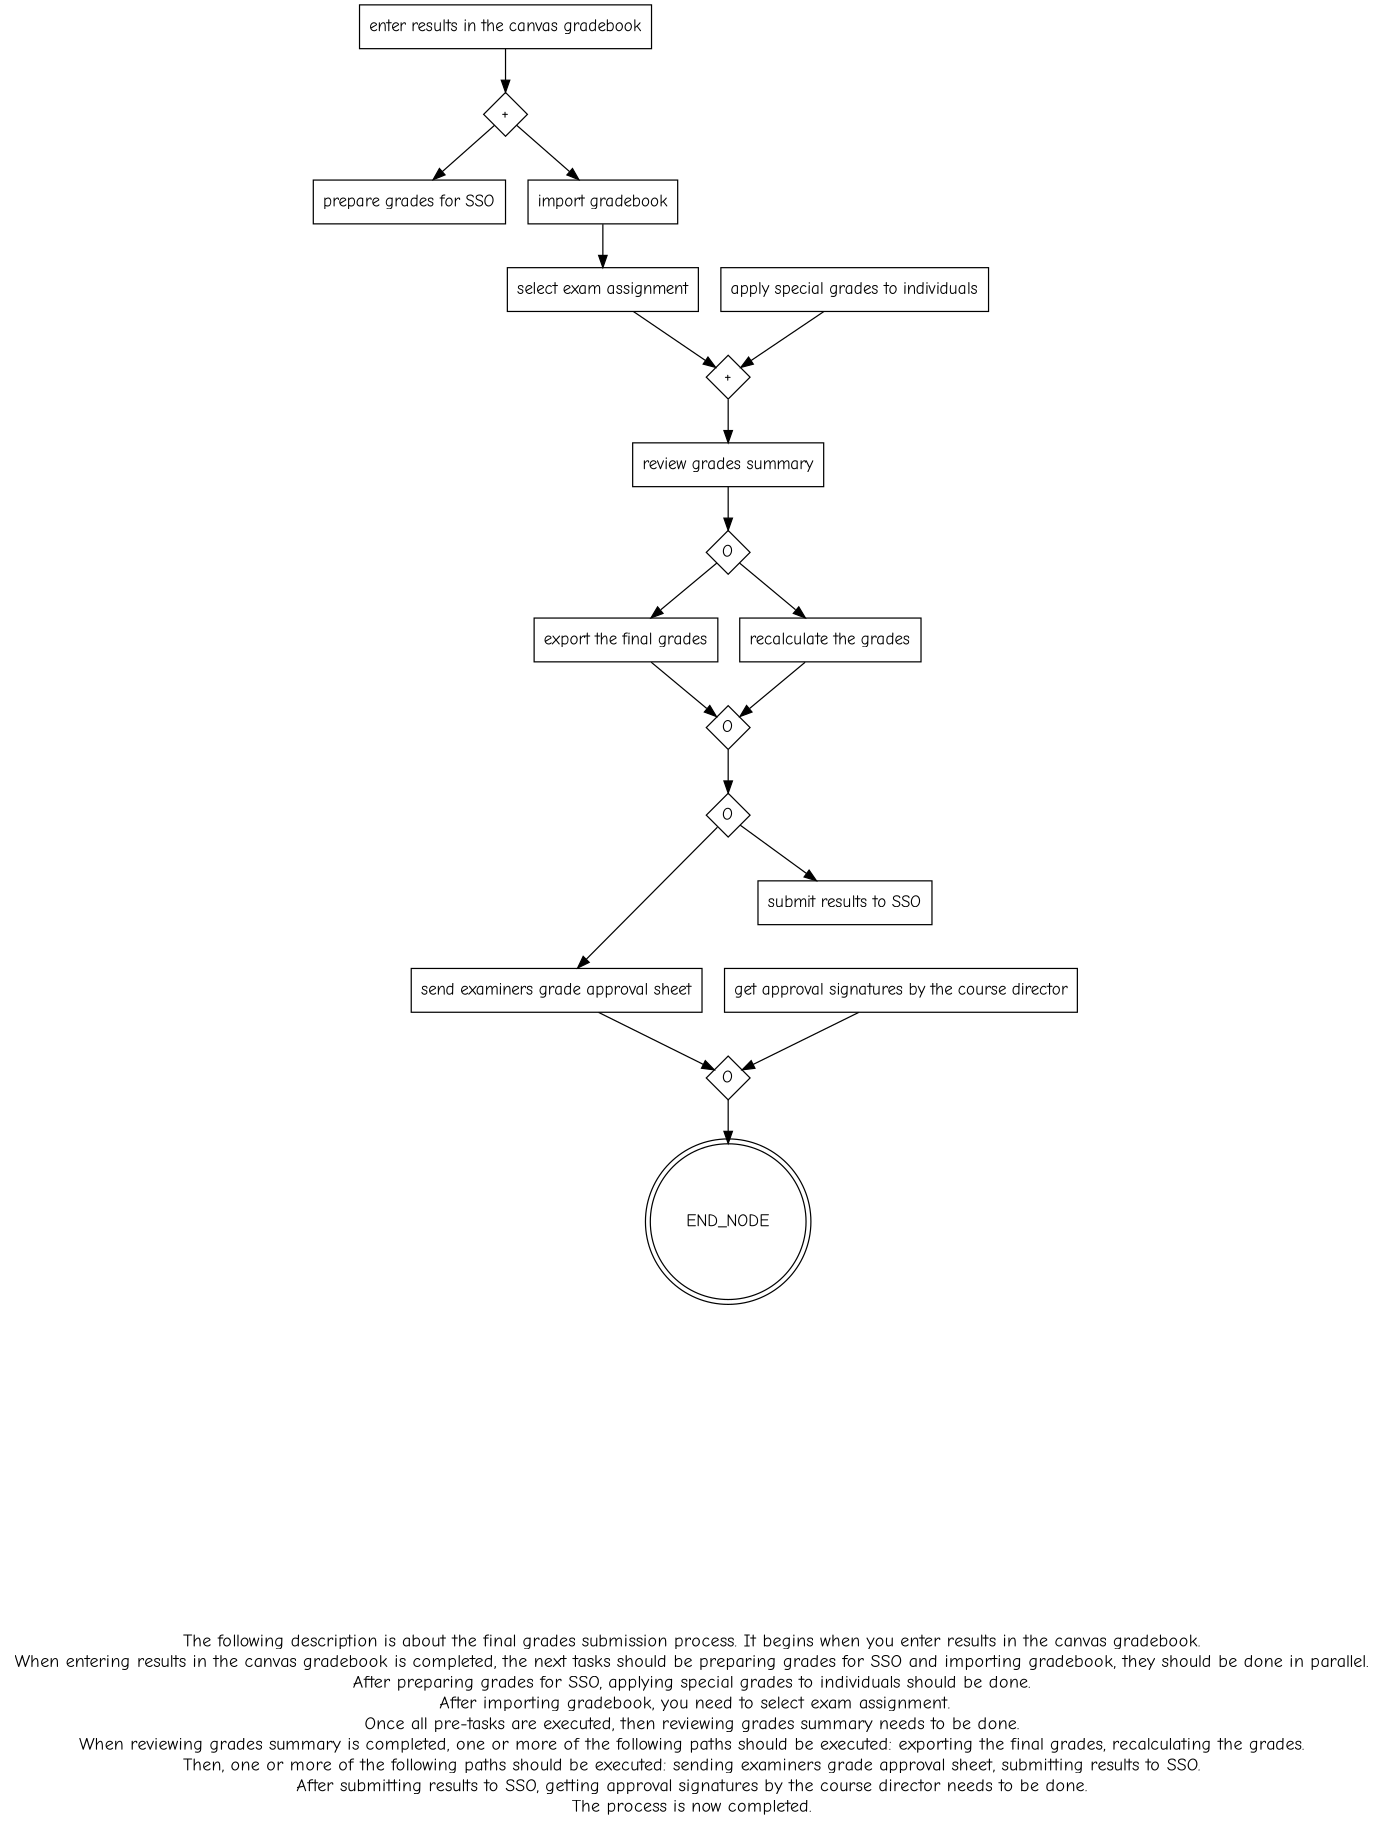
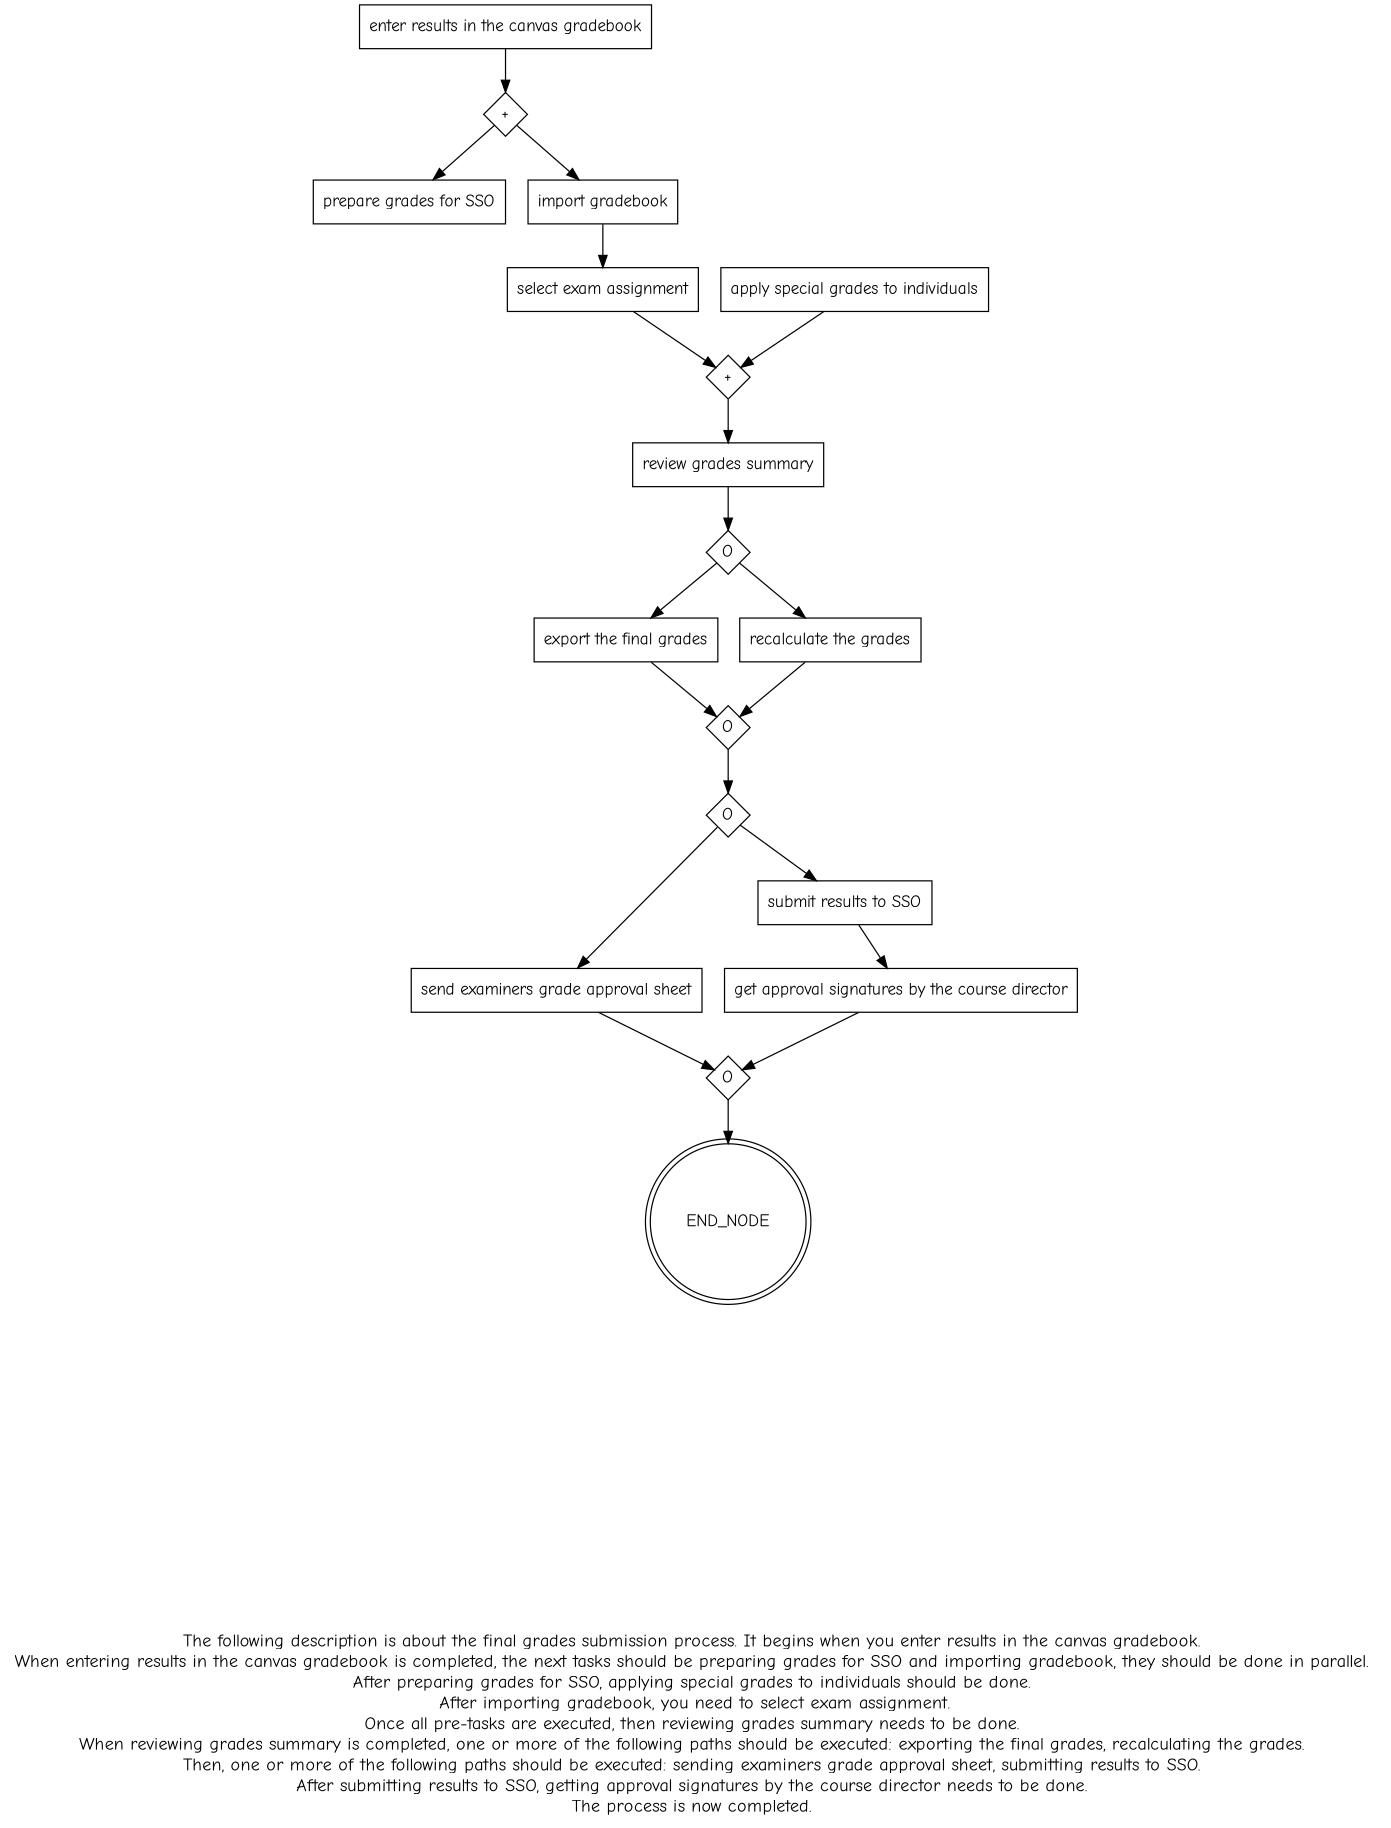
edge "submit results to SSO" -> "get approval signatures by the course director": added
